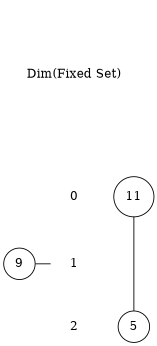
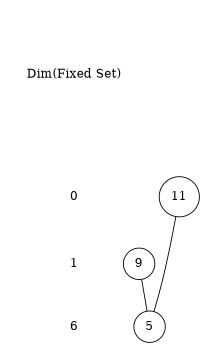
edge "9" -- "1": now "9" -- "5"
node "2": label "2" -> "6"
